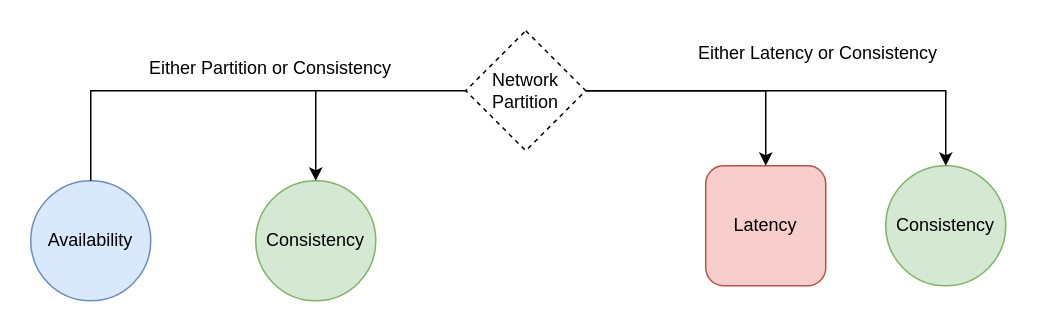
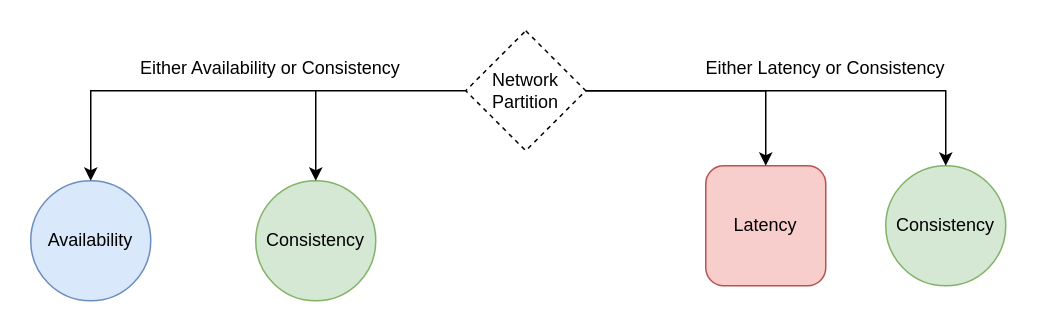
node "Either Latency or Consistency": moved (818, 53) -> (826, 68)
node "Either Partition or Consistency": label "Either Partition or Consistency" -> "Either Availability or Consistency"
edge "Network Partition" -- "Availability": arrowhead none -> classic
